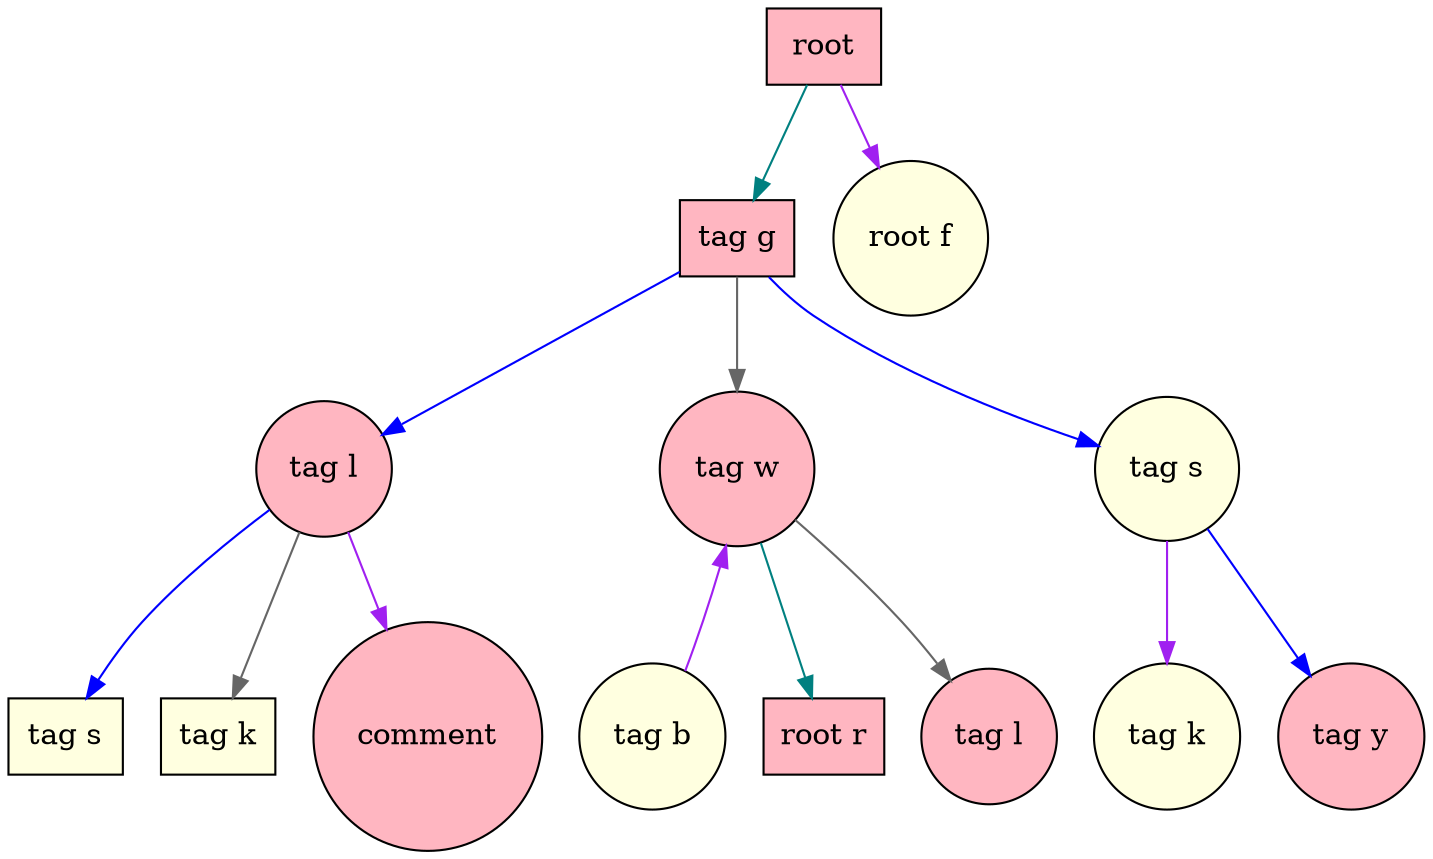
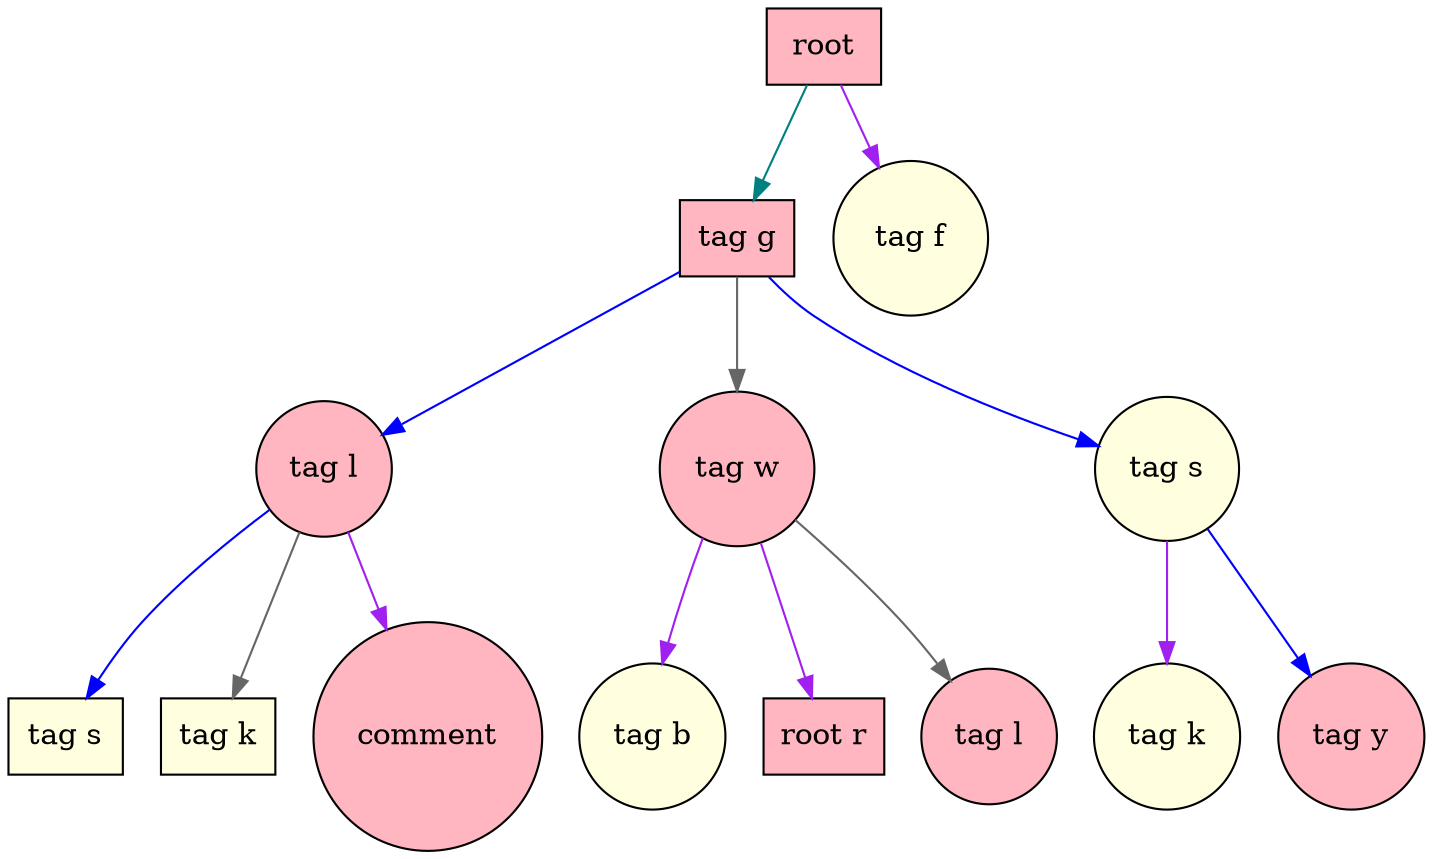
node "root f": label "root f" -> "tag f"
edge "tag w" -> "root r": color teal -> purple
edge "tag b" -> "tag w": reversed
